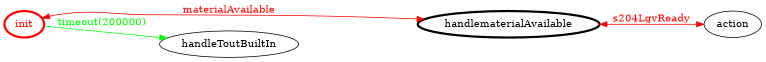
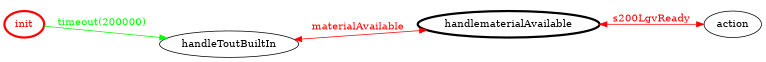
edge "init" -- "handlematerialAvailable": now "handleToutBuiltIn" -- "handlematerialAvailable"
edge "handlematerialAvailable" -- "action": label "s204LgvReady" -> "s200LgvReady"
